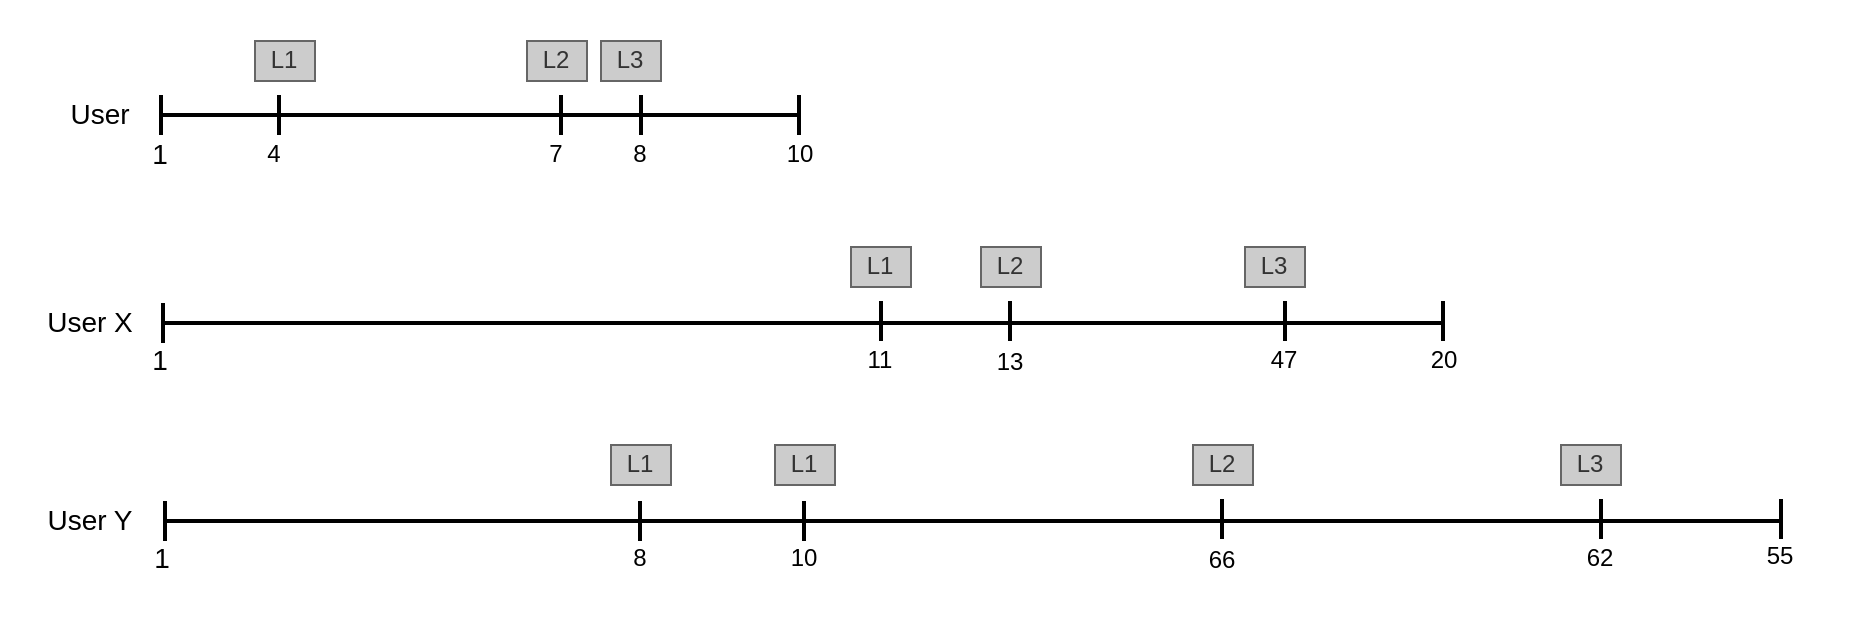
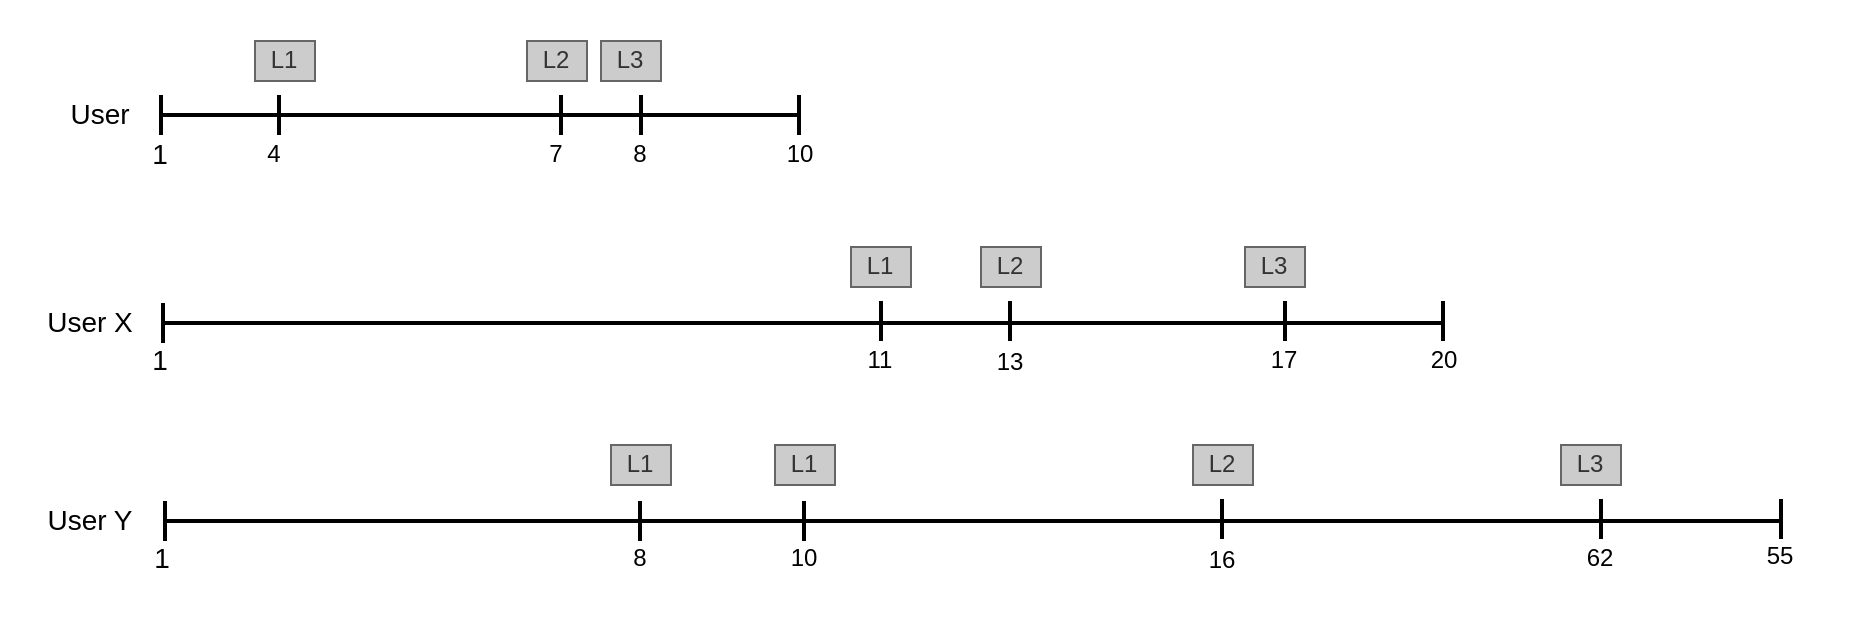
node "47": label "47" -> "17"
node "66": label "66" -> "16"
